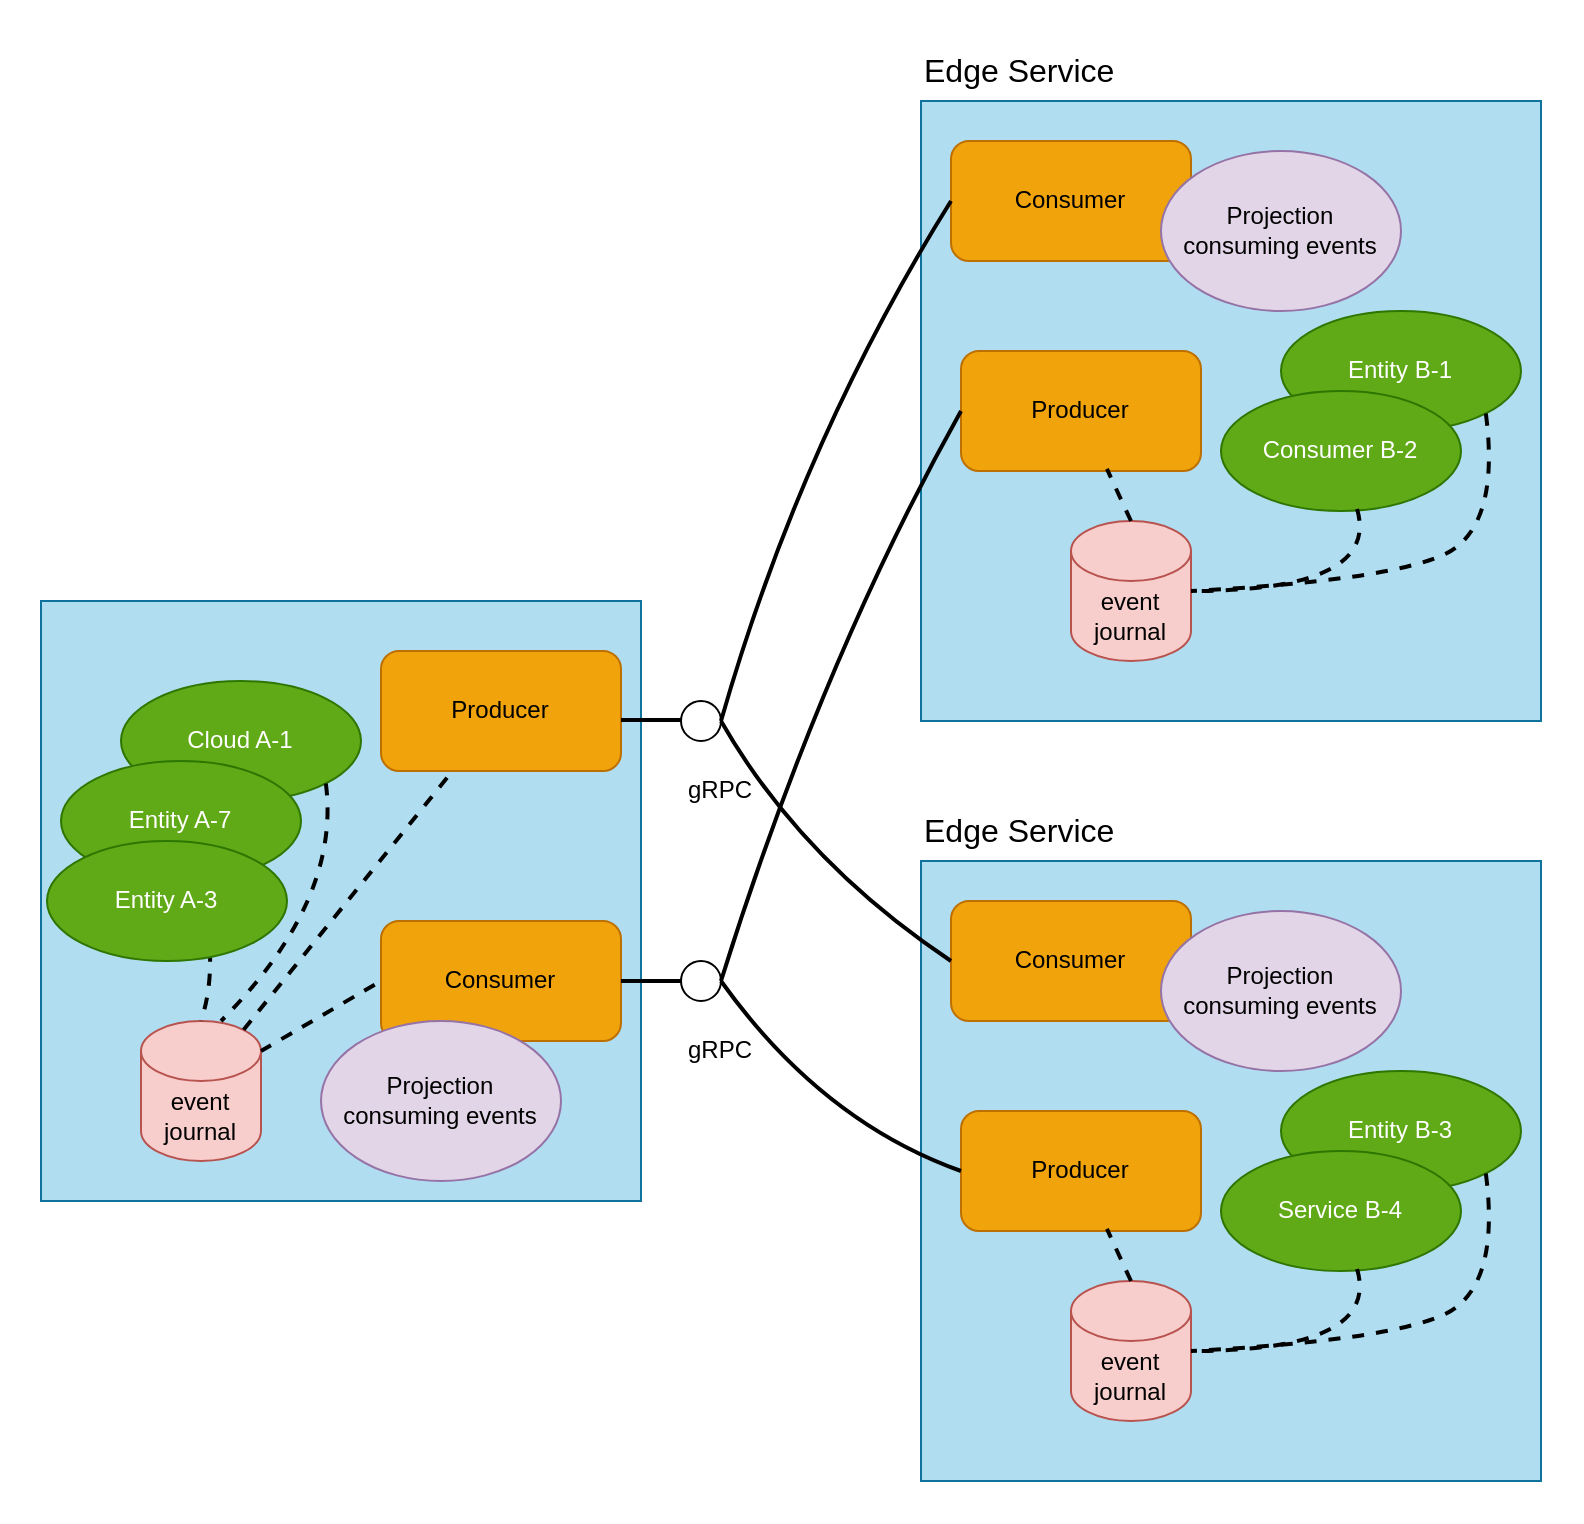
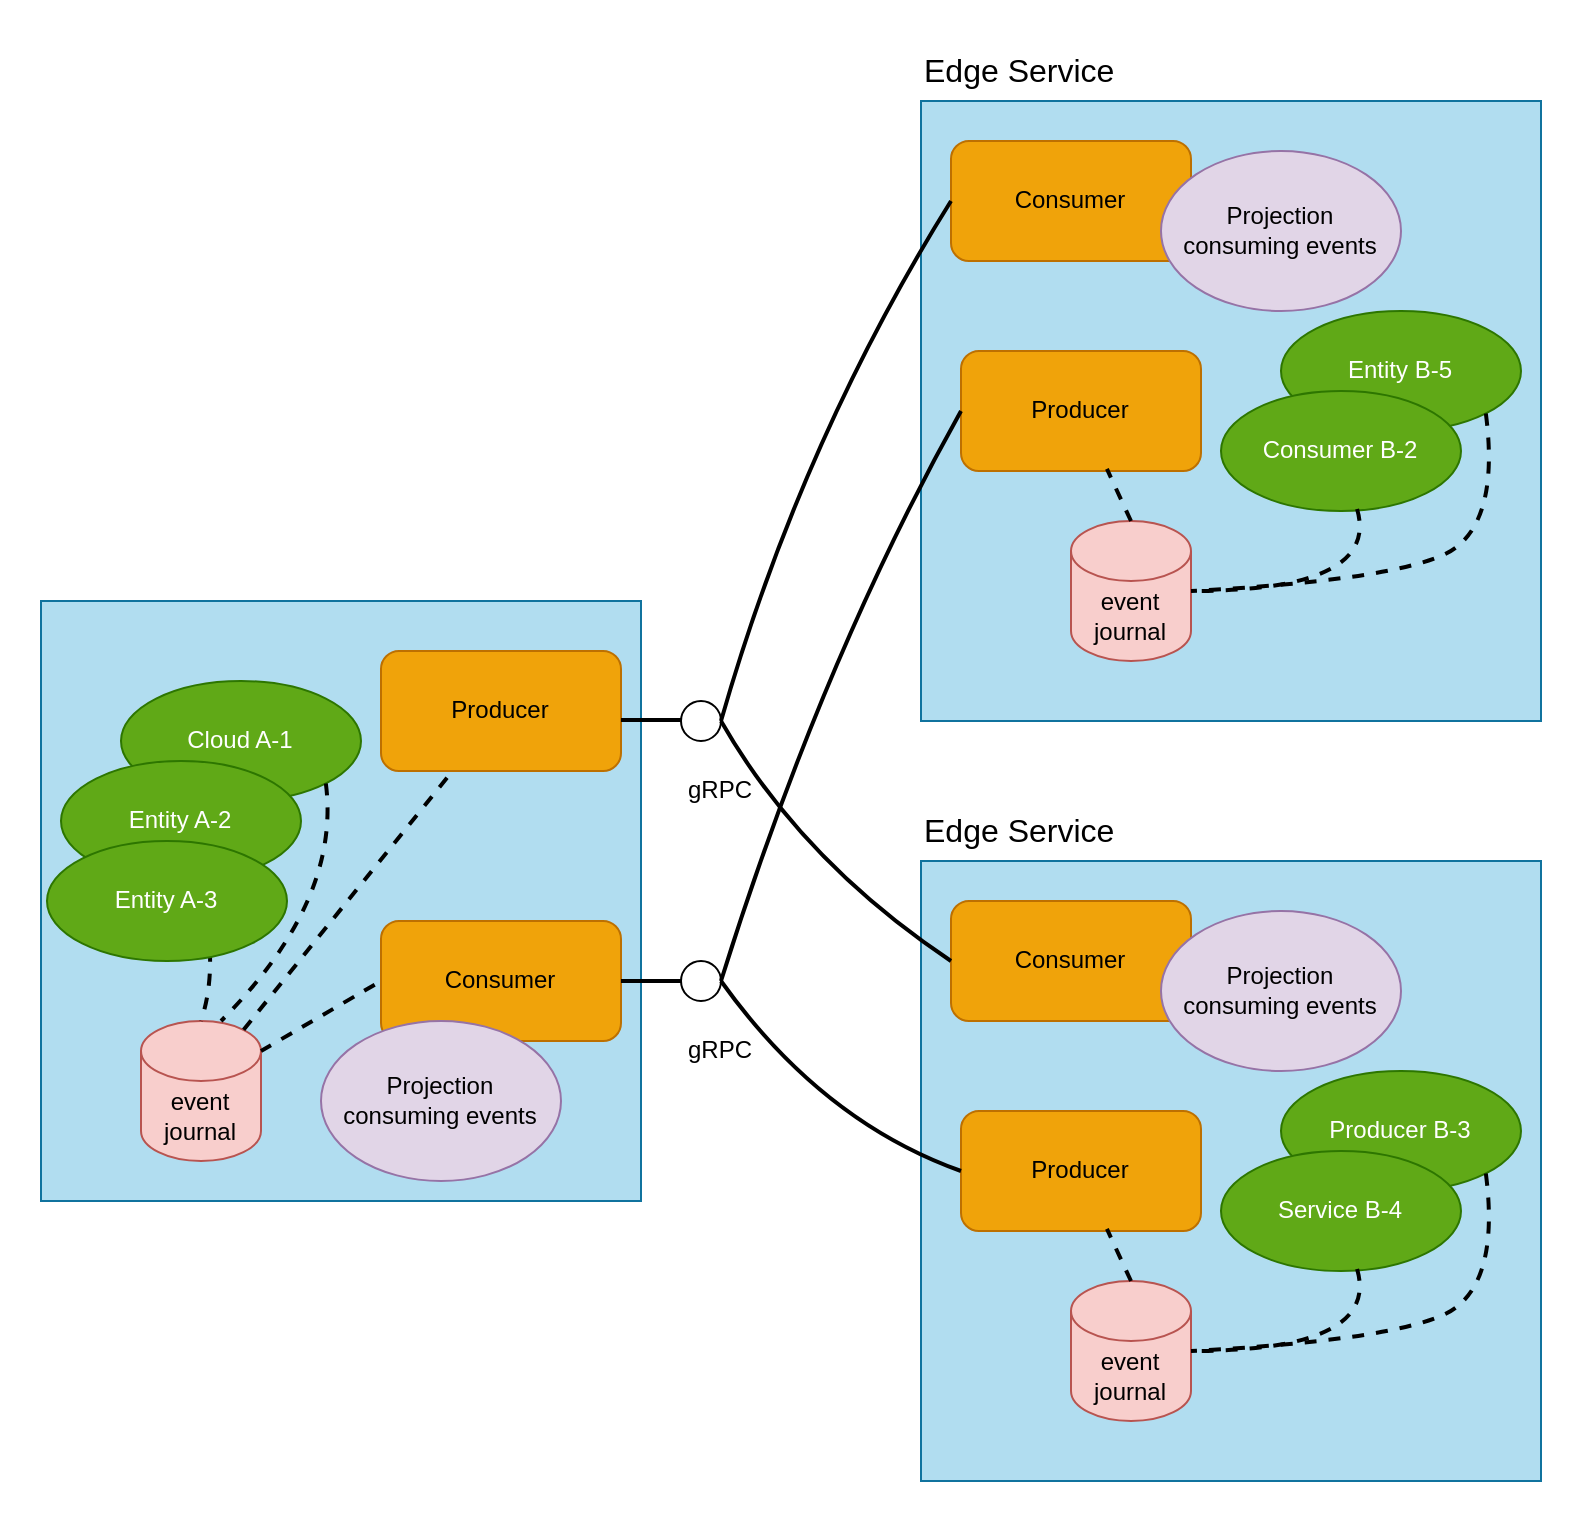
node "Entity B-1": label "Entity B-1" -> "Entity B-5"
node "Entity A-7": label "Entity A-7" -> "Entity A-2"
node "Entity B-3": label "Entity B-3" -> "Producer B-3"
